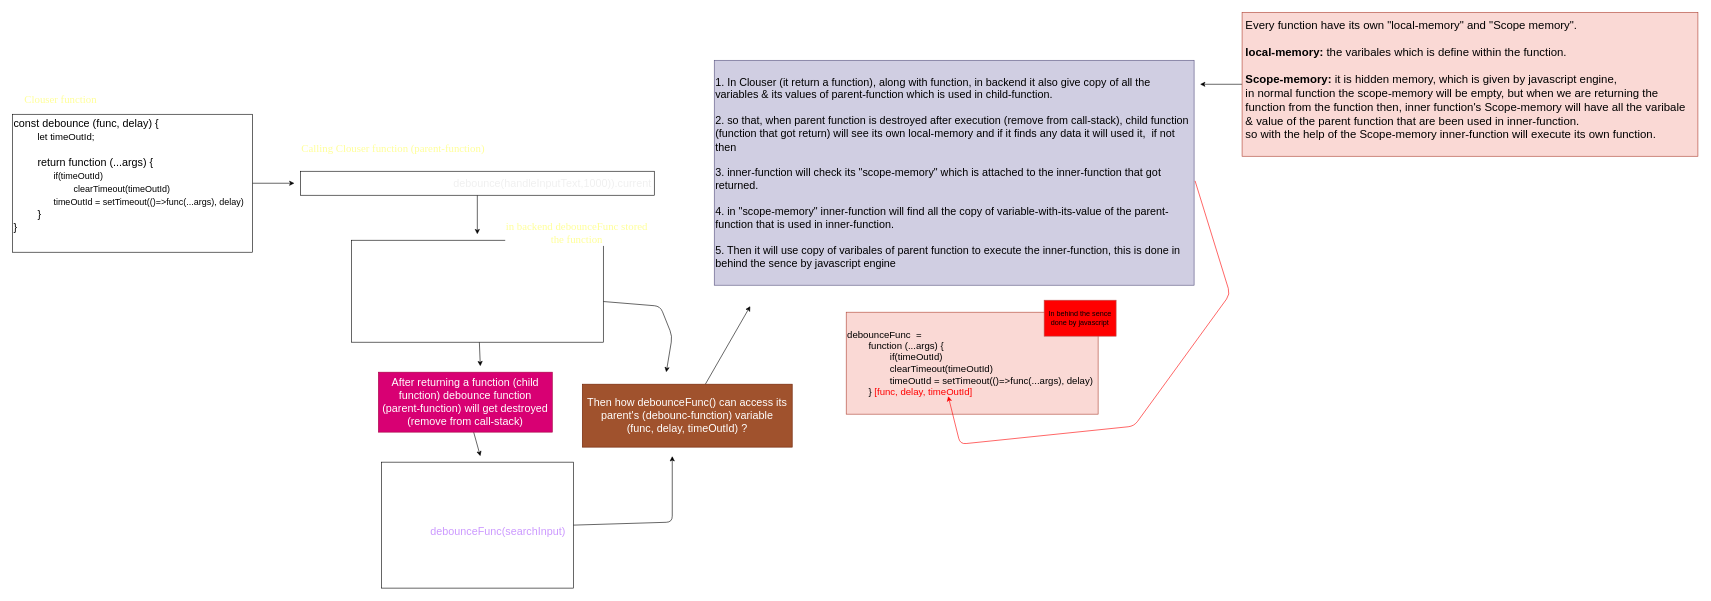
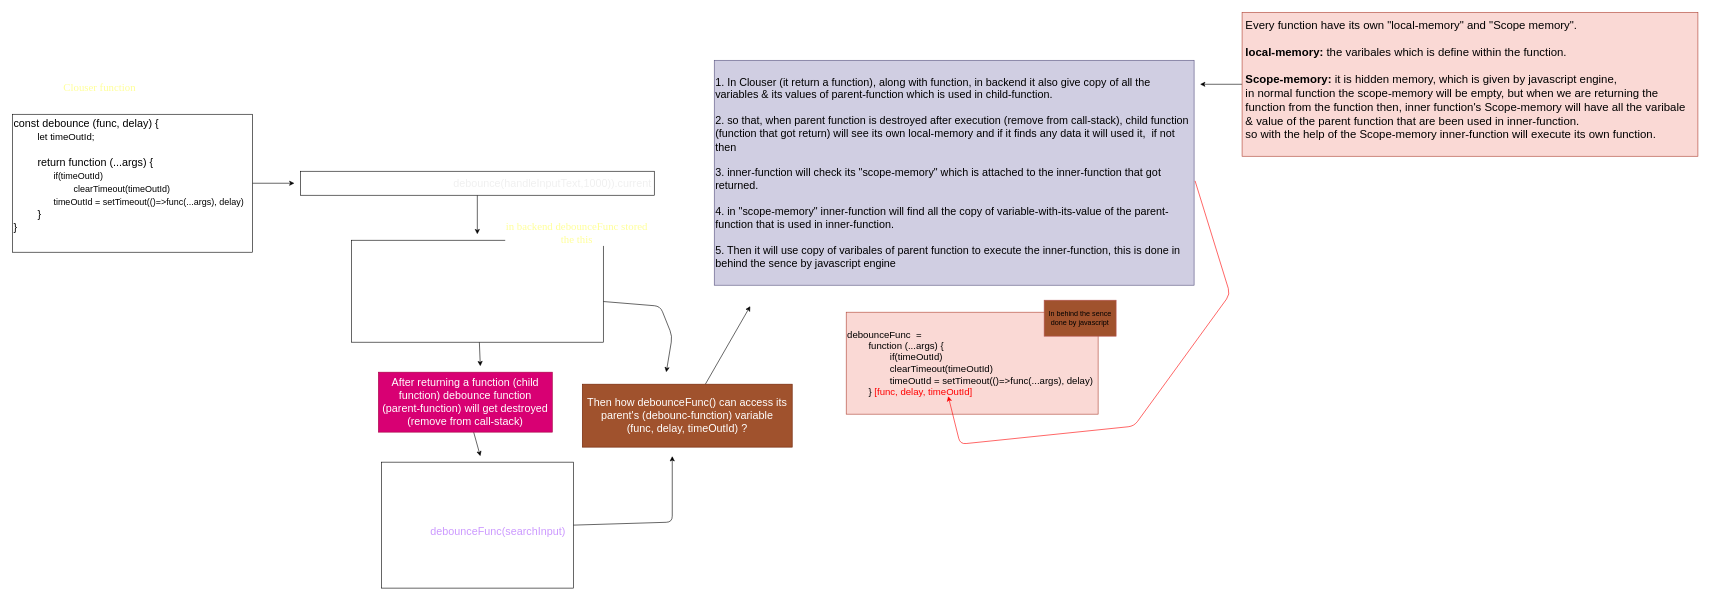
node "Clouser function": moved (60, 99) -> (99, 87)
node "Calling Clouser function (parent-function)": removed
node "in backend debounceFunc stored the function": label "in backend debounceFunc stored the function" -> "in backend debounceFunc stored the this"
node "In behind the sence done by javascript": fillcolor #ff0000 -> #a0522d
